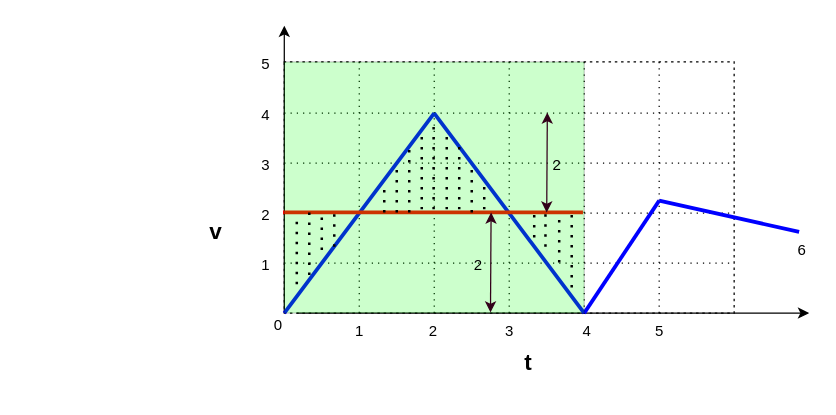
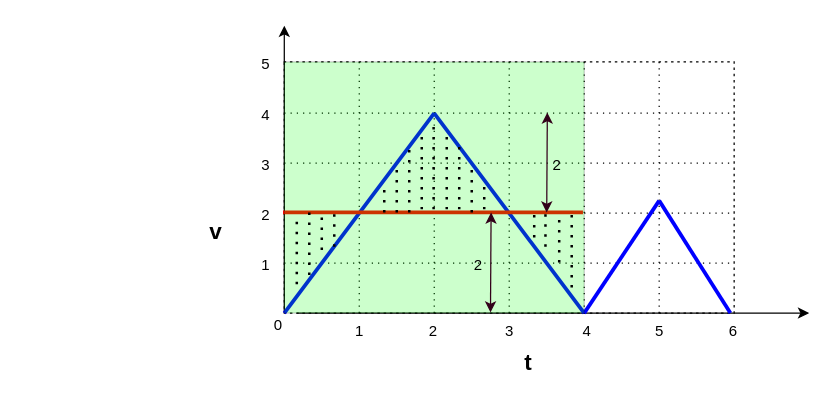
node "6": moved (802, 251) -> (733, 332)
